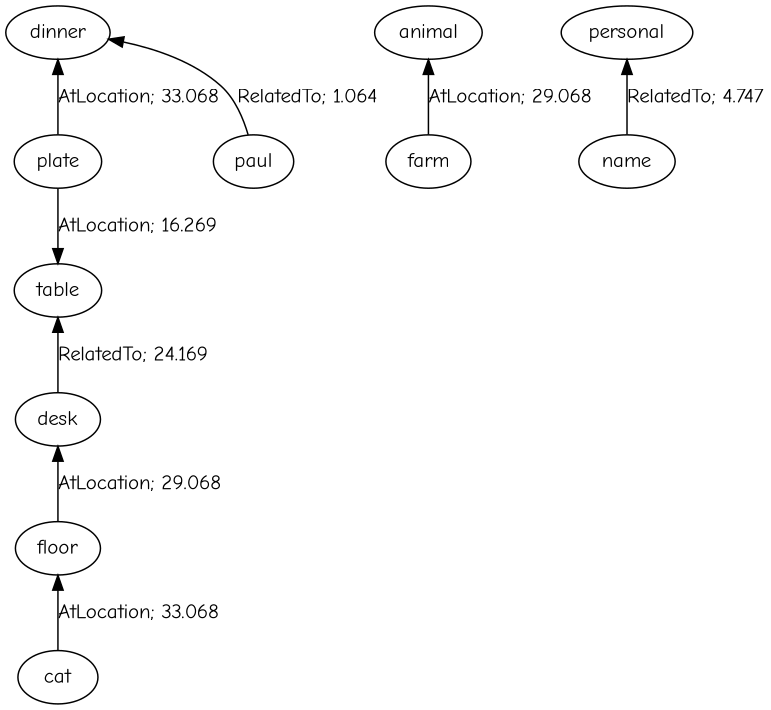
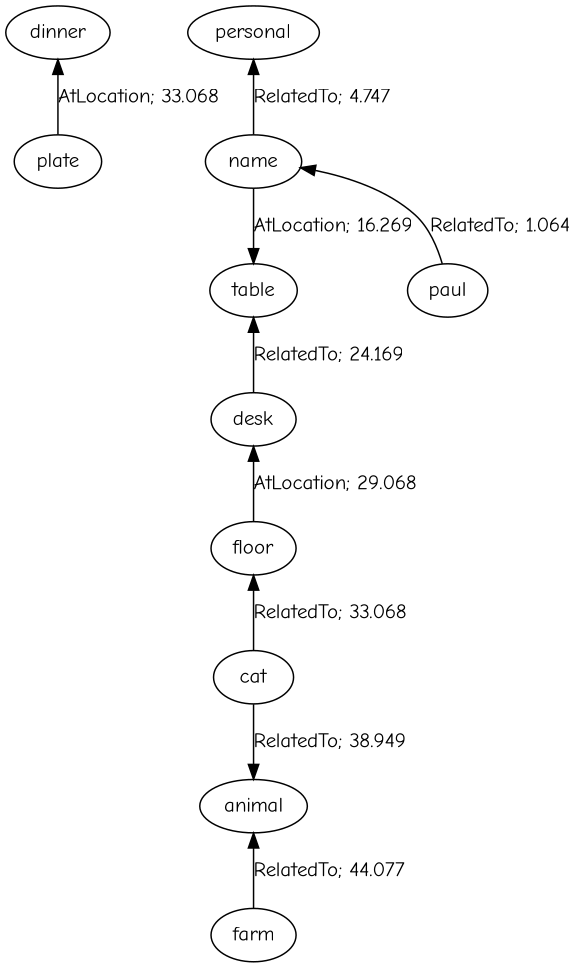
edge "paul" -> "dinner": now "paul" -> "name"
edge "farm" -> "animal": label "AtLocation; 29.068" -> "RelatedTo; 44.077"
edge "plate" -> "table": now "name" -> "table"
edge "cat" -> "floor": label "AtLocation; 33.068" -> "RelatedTo; 33.068"
edge "cat" -> "animal": added, label "RelatedTo; 38.949"
